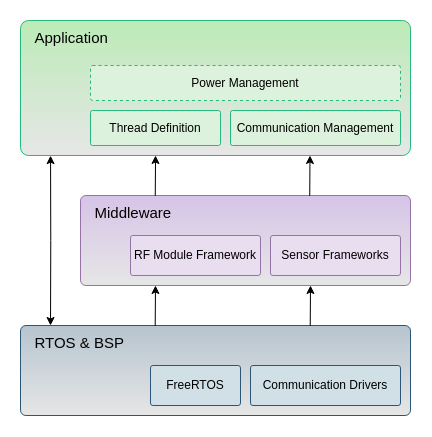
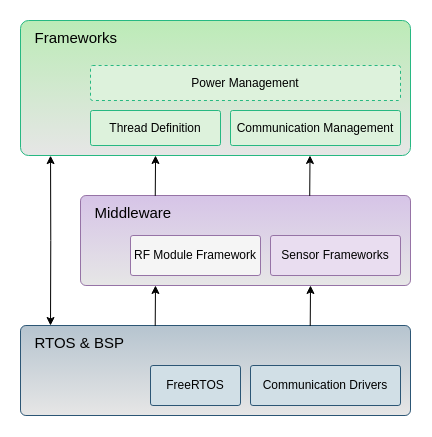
node "Application": label "Application" -> "Frameworks"
node "RF Module Framework": fillcolor #e9ddf0 -> #f5f5f5
